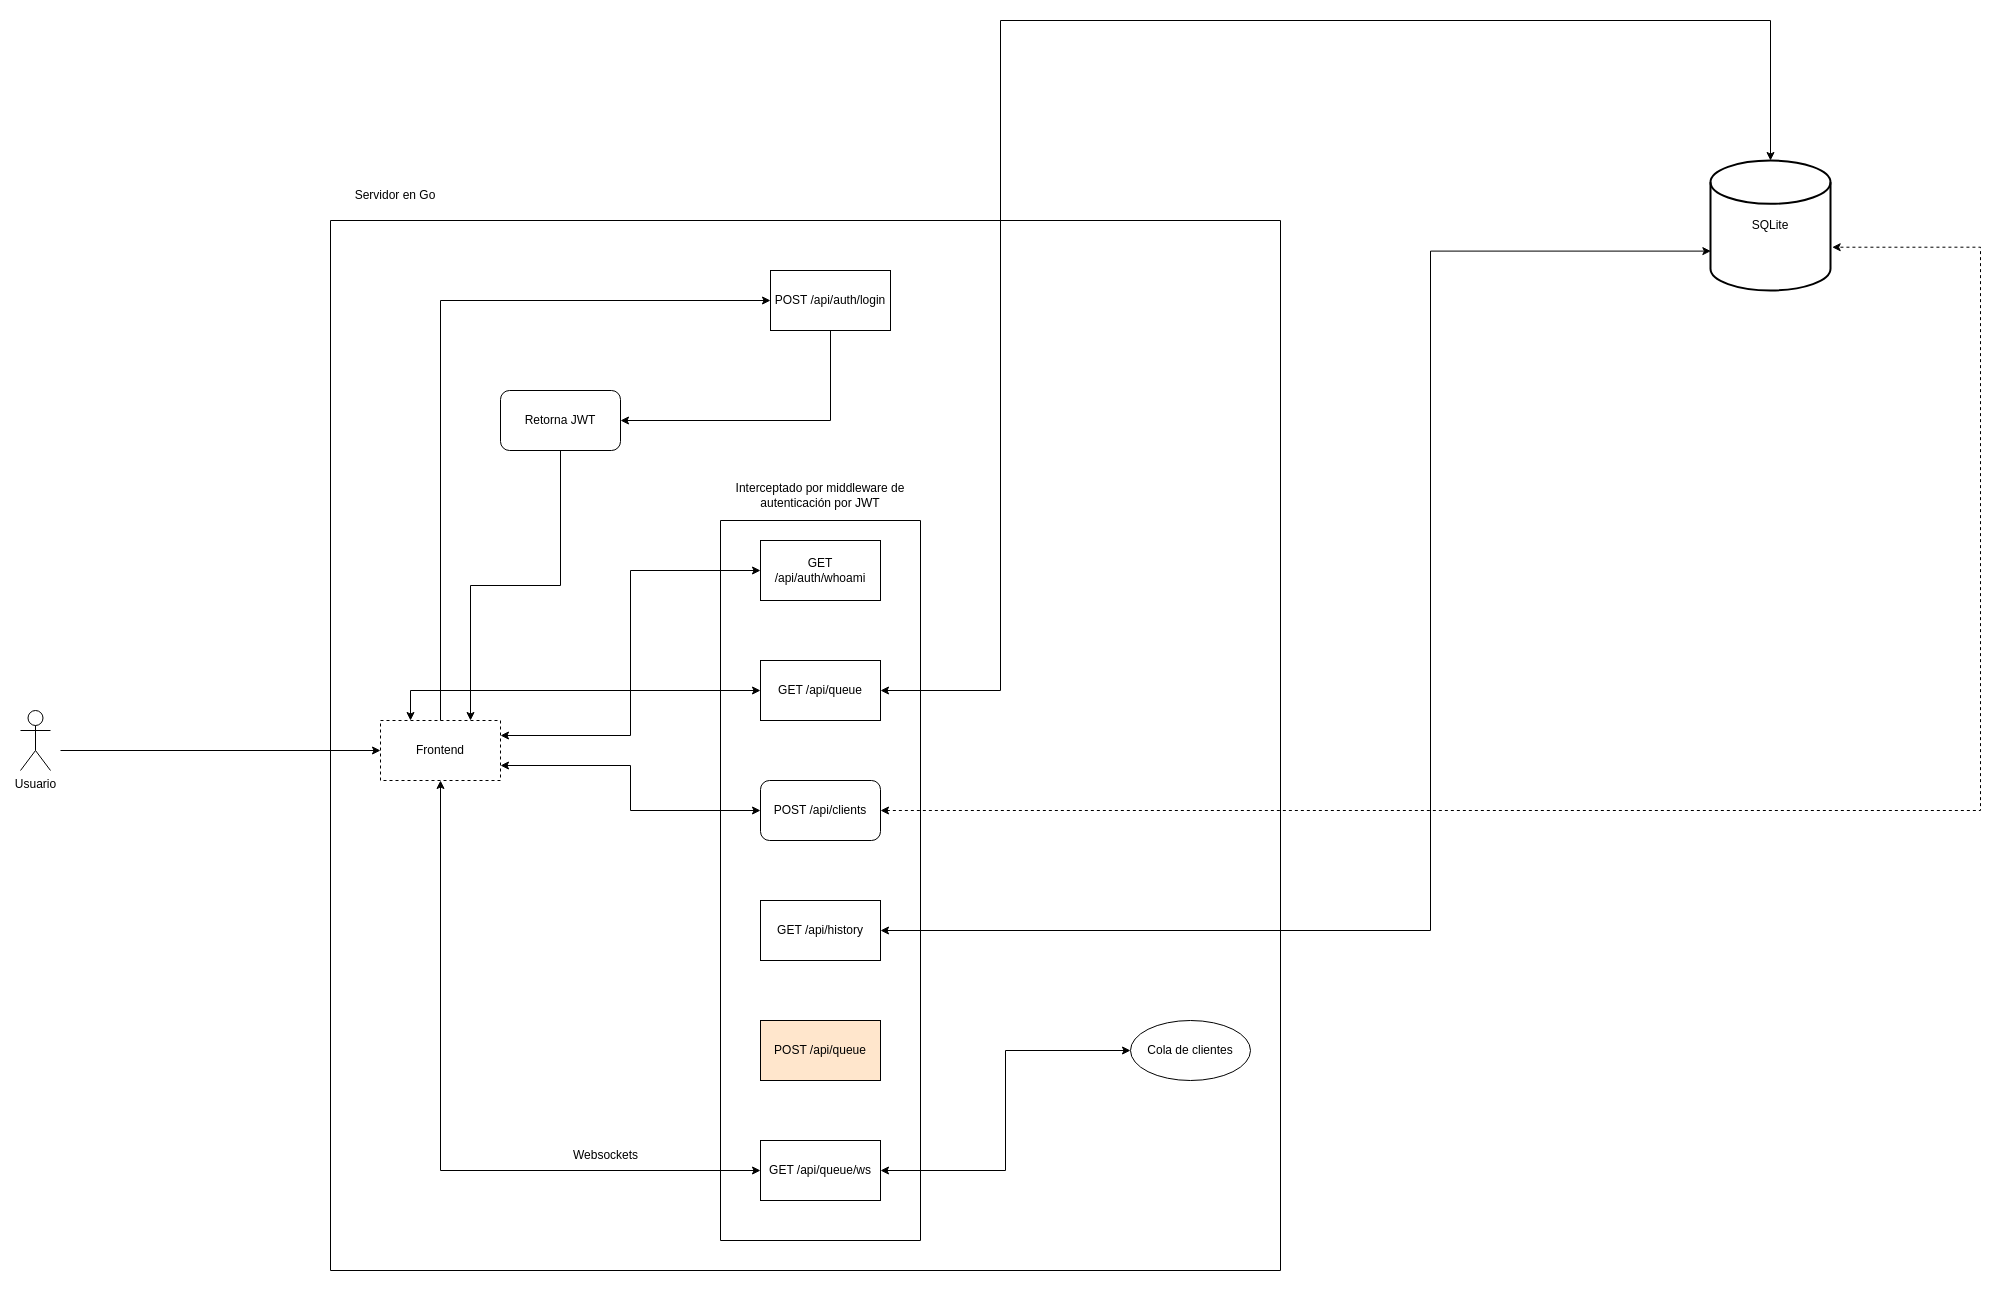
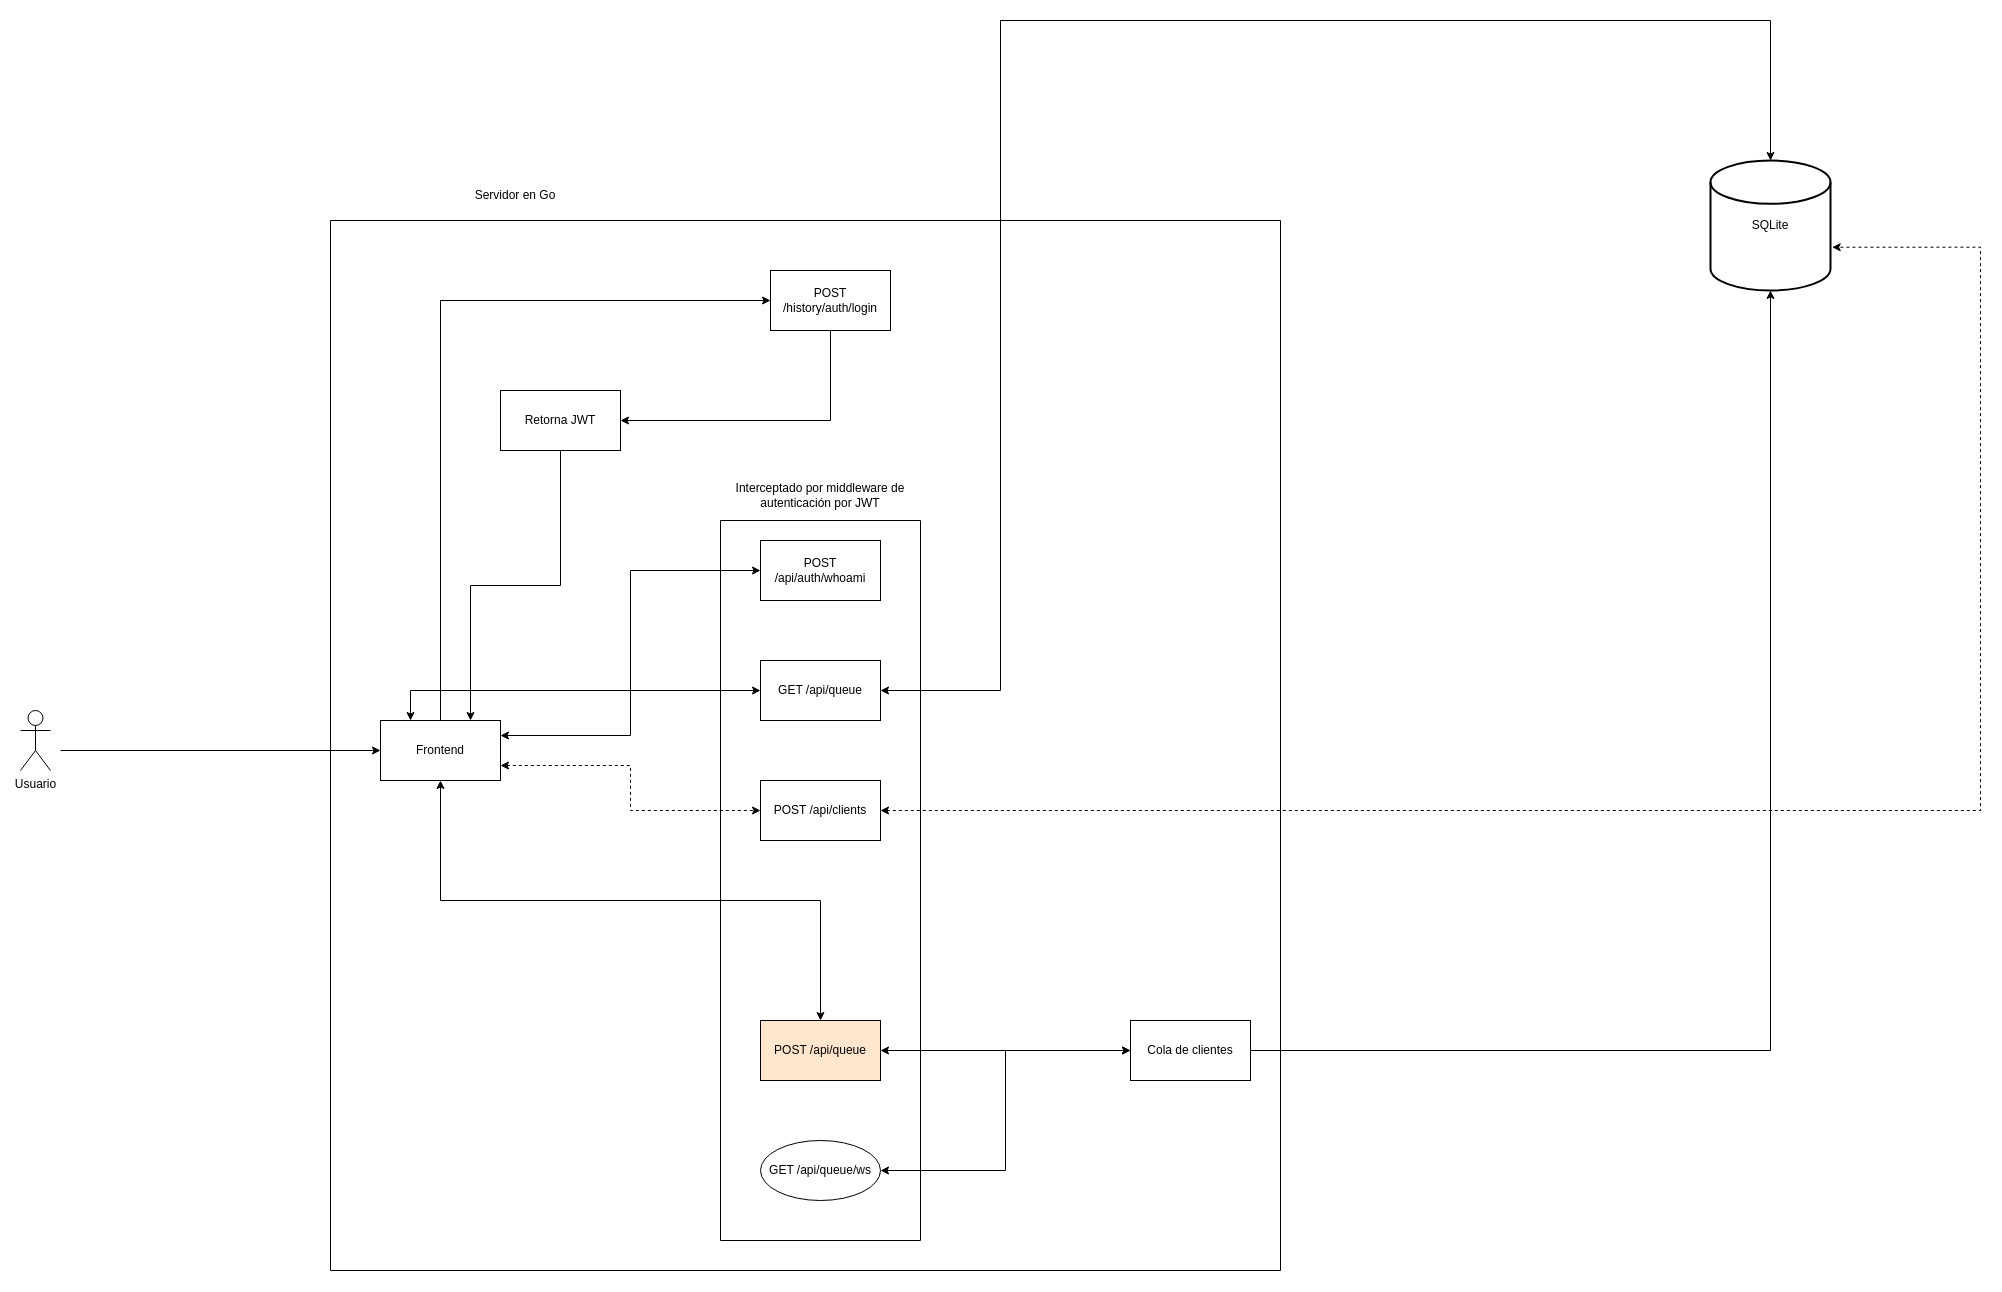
node "Servidor en Go": moved (396, 196) -> (516, 196)
node "POST /api/auth/login": label "POST /api/auth/login" -> "POST /history/auth/login"
node "Retorna JWT": shape rounded rectangle -> rectangle
node "GET /api/auth/whoami": label "GET /api/auth/whoami" -> "POST /api/auth/whoami"
edge "SQLite" -- "GET /api/history": removed
node "Frontend": style dashed -> solid
edge "Frontend" -- "POST /api/clients": style solid -> dashed
node "POST /api/clients": shape rounded rectangle -> rectangle
node "GET /api/history": removed
edge "Cola de clientes" -> "SQLite": added
edge "POST /api/queue" -- "Cola de clientes": added
node "Cola de clientes": shape ellipse -> rectangle
node "Websockets": removed
edge "Frontend" -- "GET /api/queue/ws": now "Frontend" -- "POST /api/queue"
node "GET /api/queue/ws": shape rectangle -> ellipse
